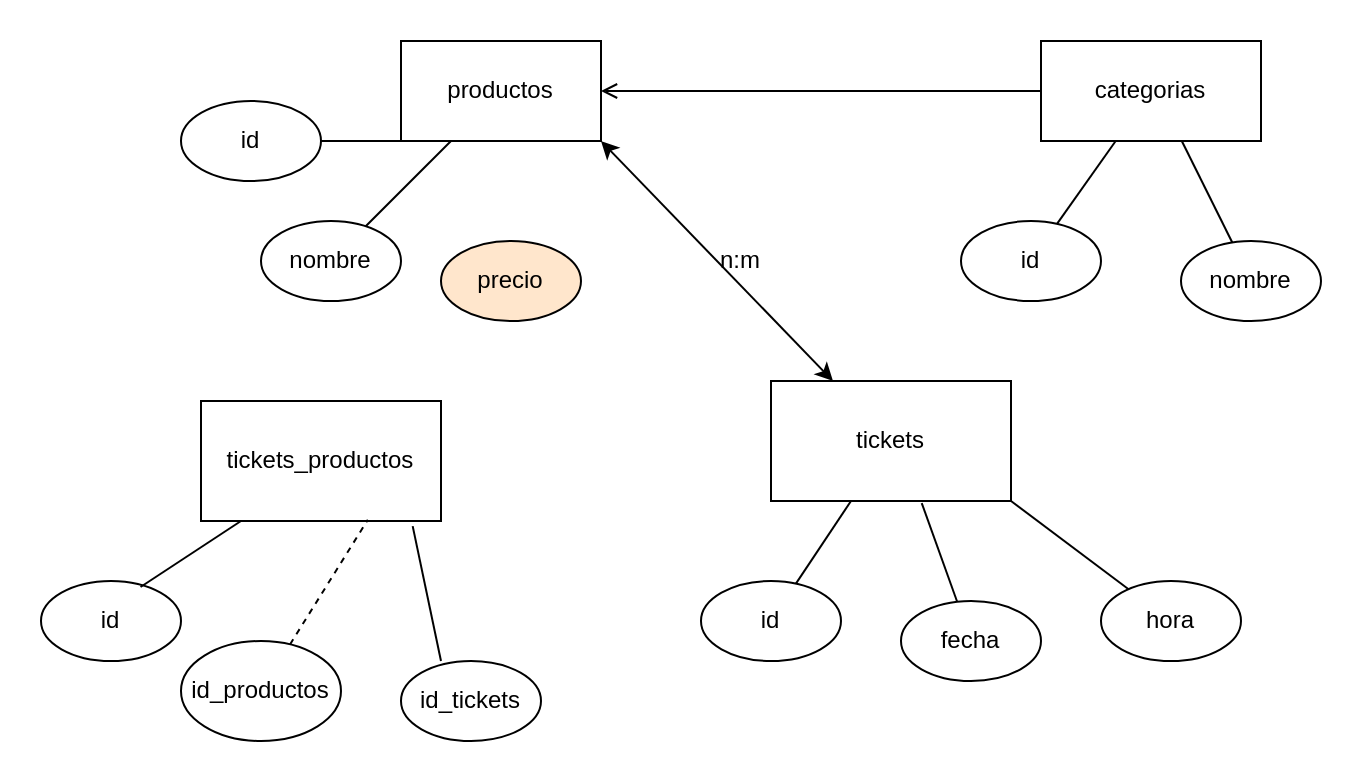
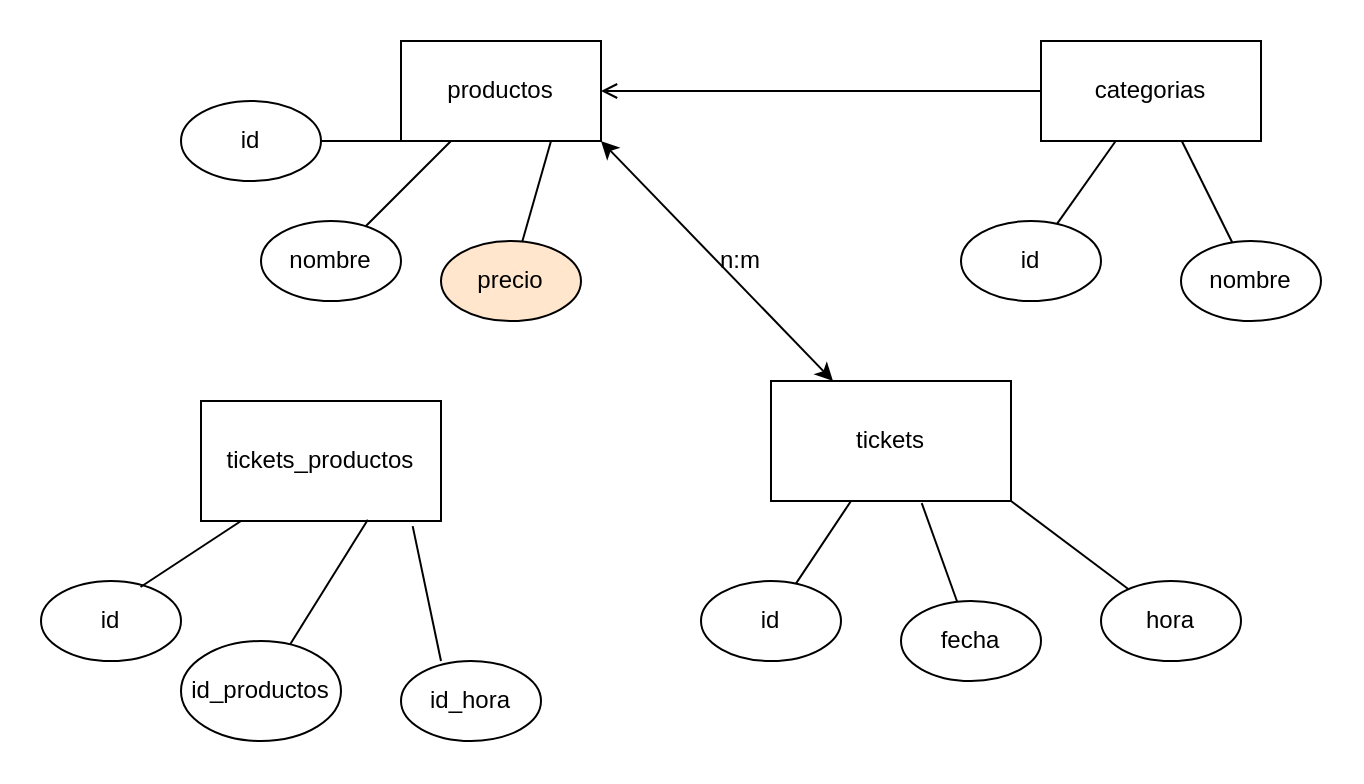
edge "productos" -- "precio": added
edge "tickets_productos" -- "id_productos": style dashed -> solid
node "id_tickets": label "id_tickets" -> "id_hora"
